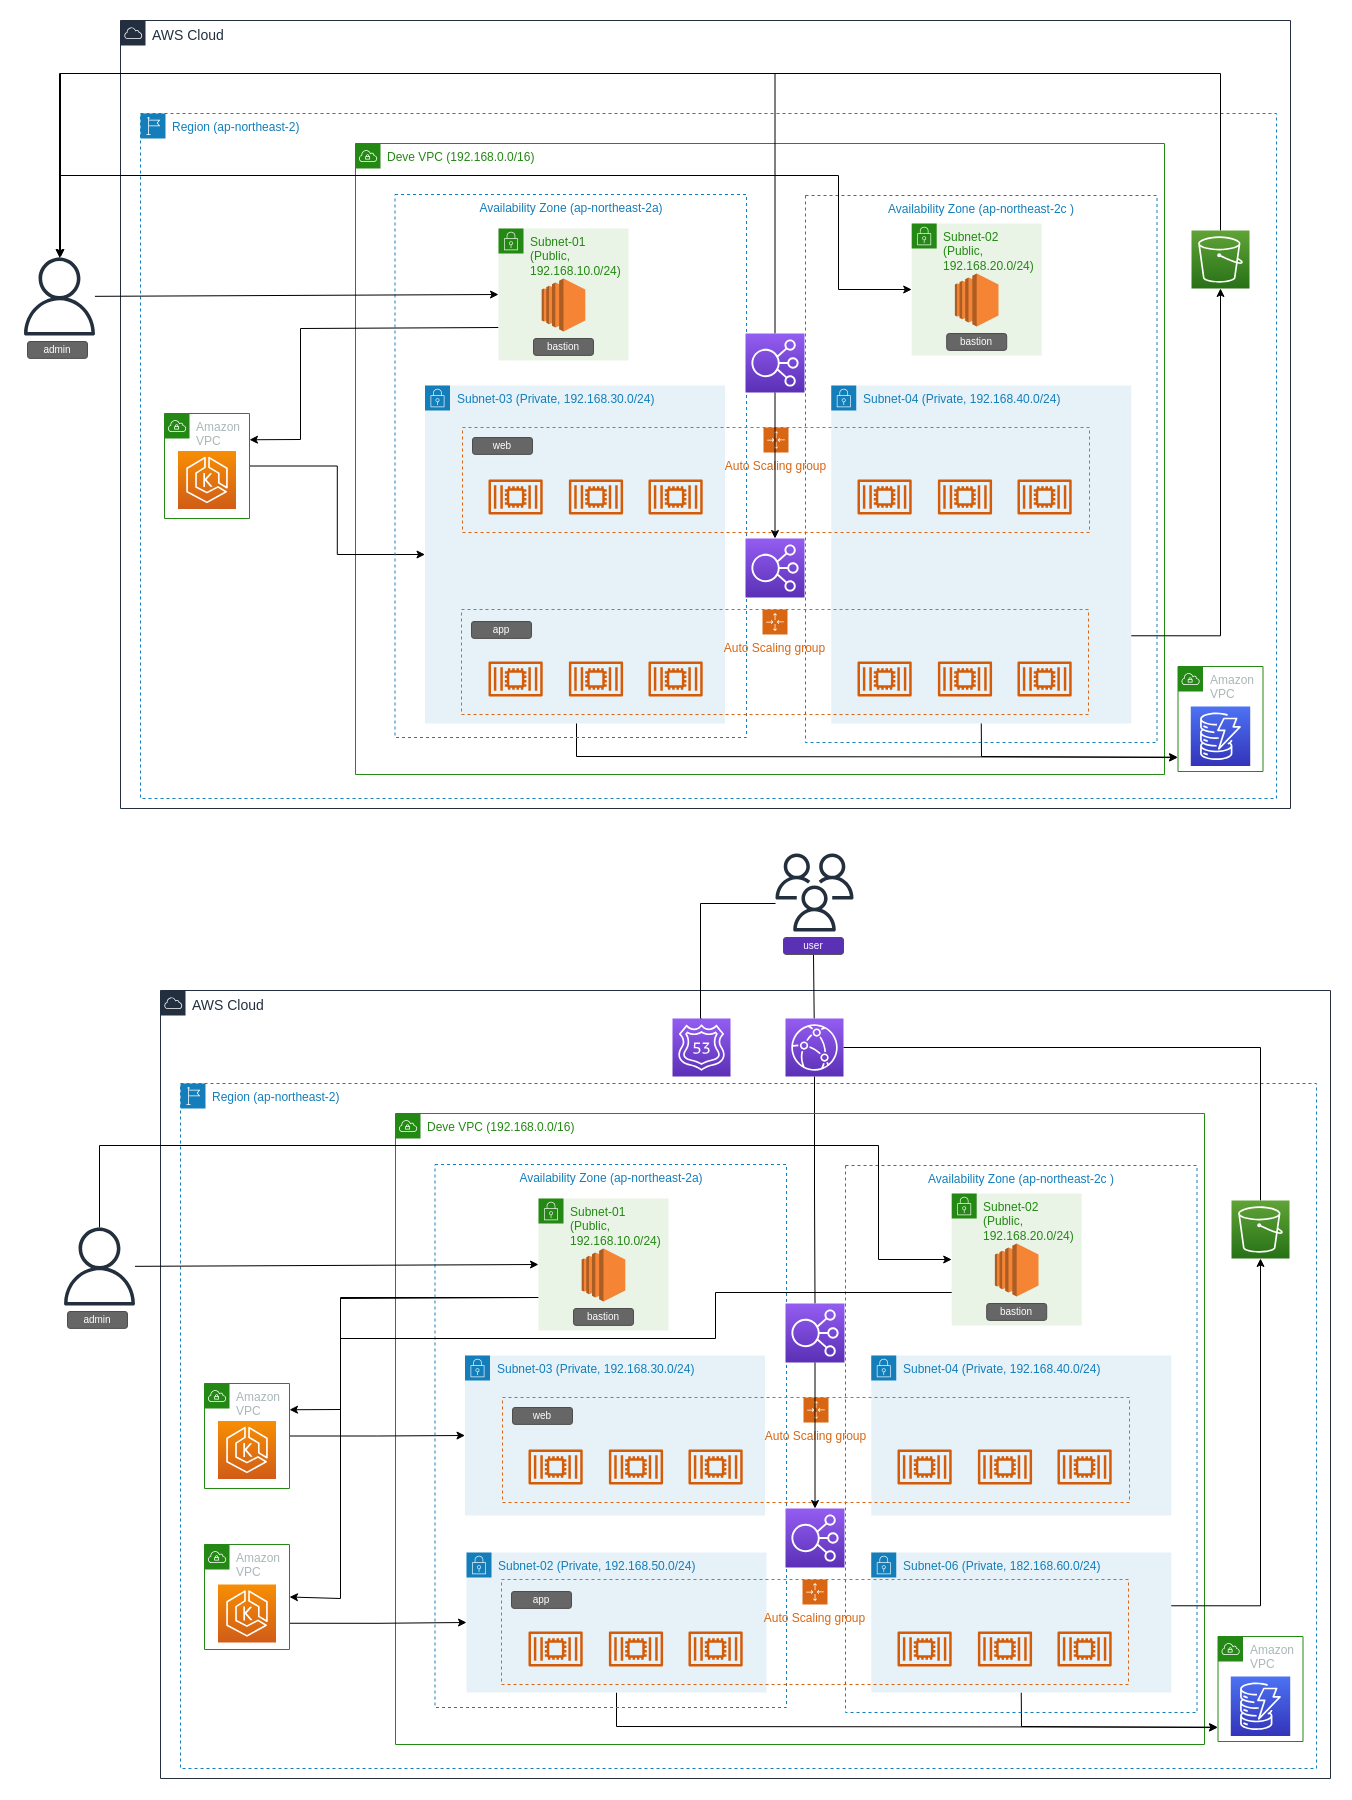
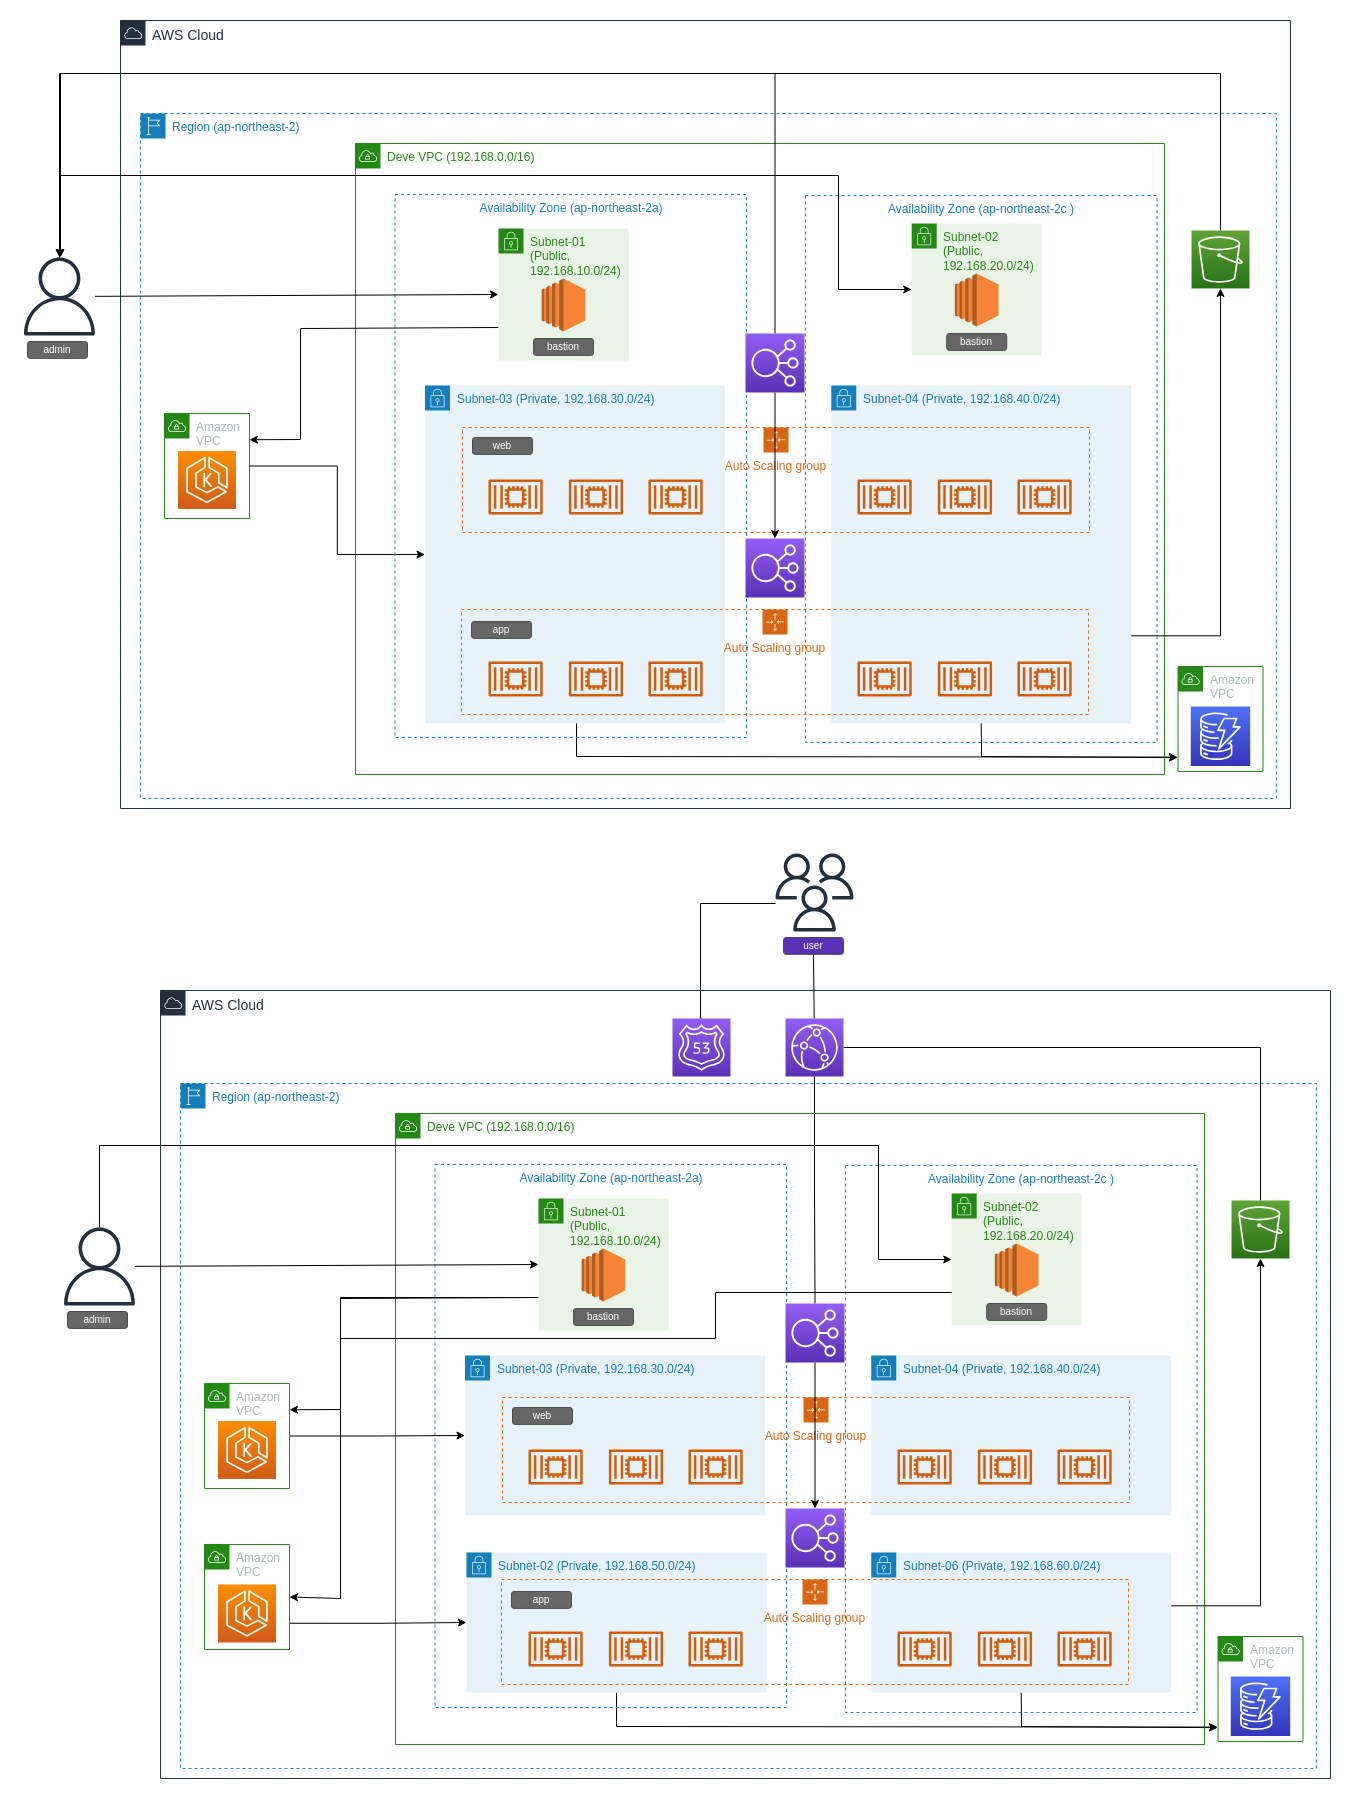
node "Subnet-06 (Private, 182.168.60.0/24)": label "Subnet-06 (Private, 182.168.60.0/24)" -> "Subnet-06 (Private, 192.168.60.0/24)"
